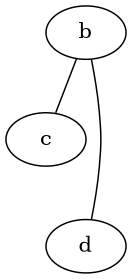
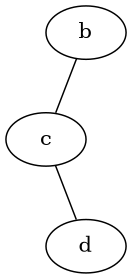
edge "b" -- "d": now "c" -- "d"
